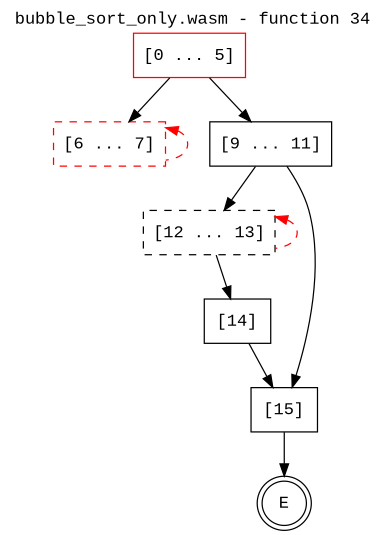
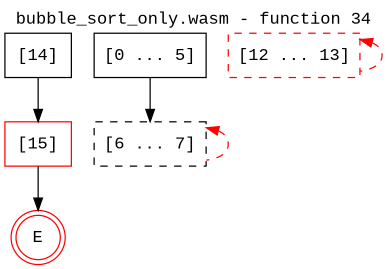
node "[0 ... 5]": color red -> black
node "[6 ... 7]": color red -> black
node "[9 ... 11]": removed
node "[12 ... 13]": color black -> red
edge "[12 ... 13]" -> "[14]": removed
node "[15]": color black -> red
node "E": color black -> red
